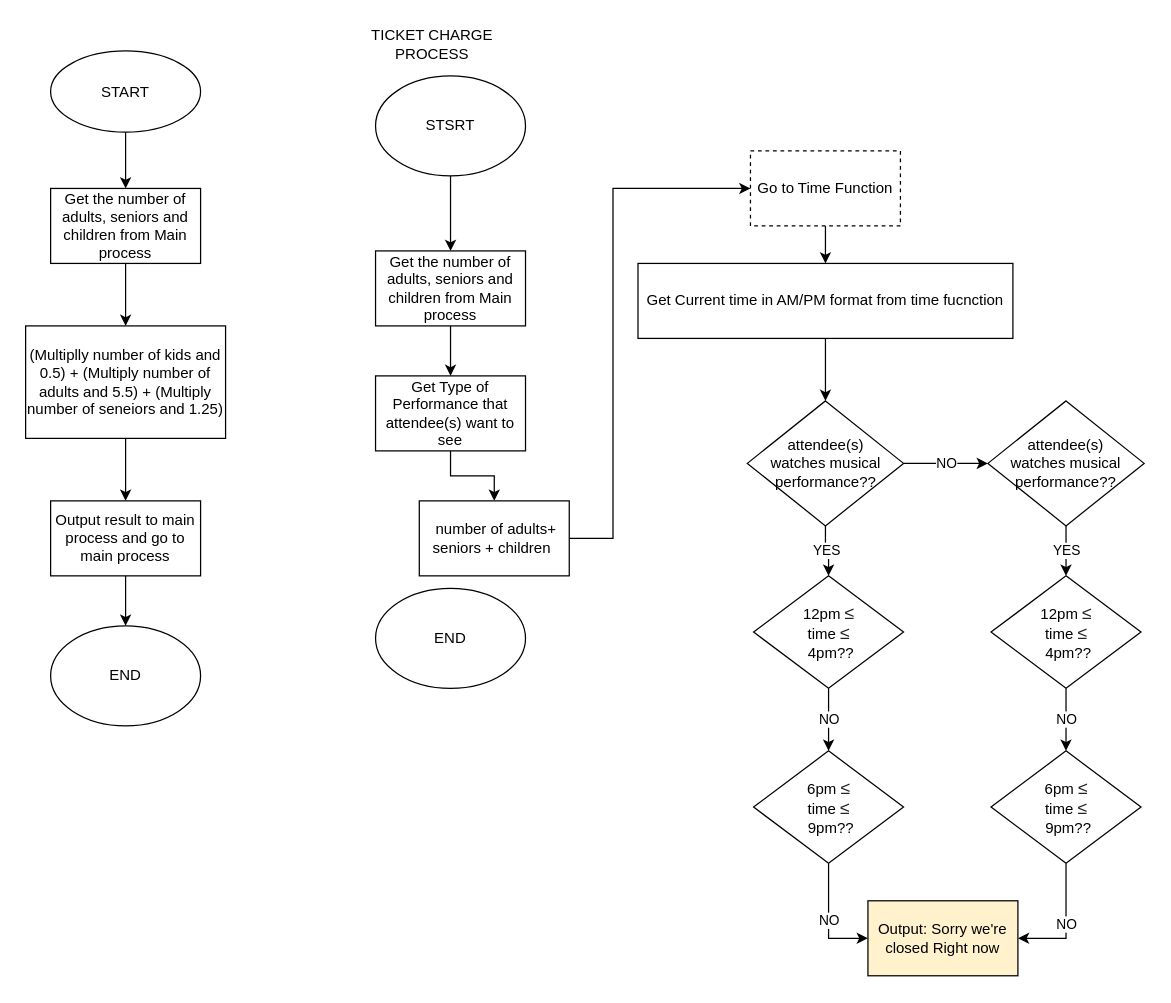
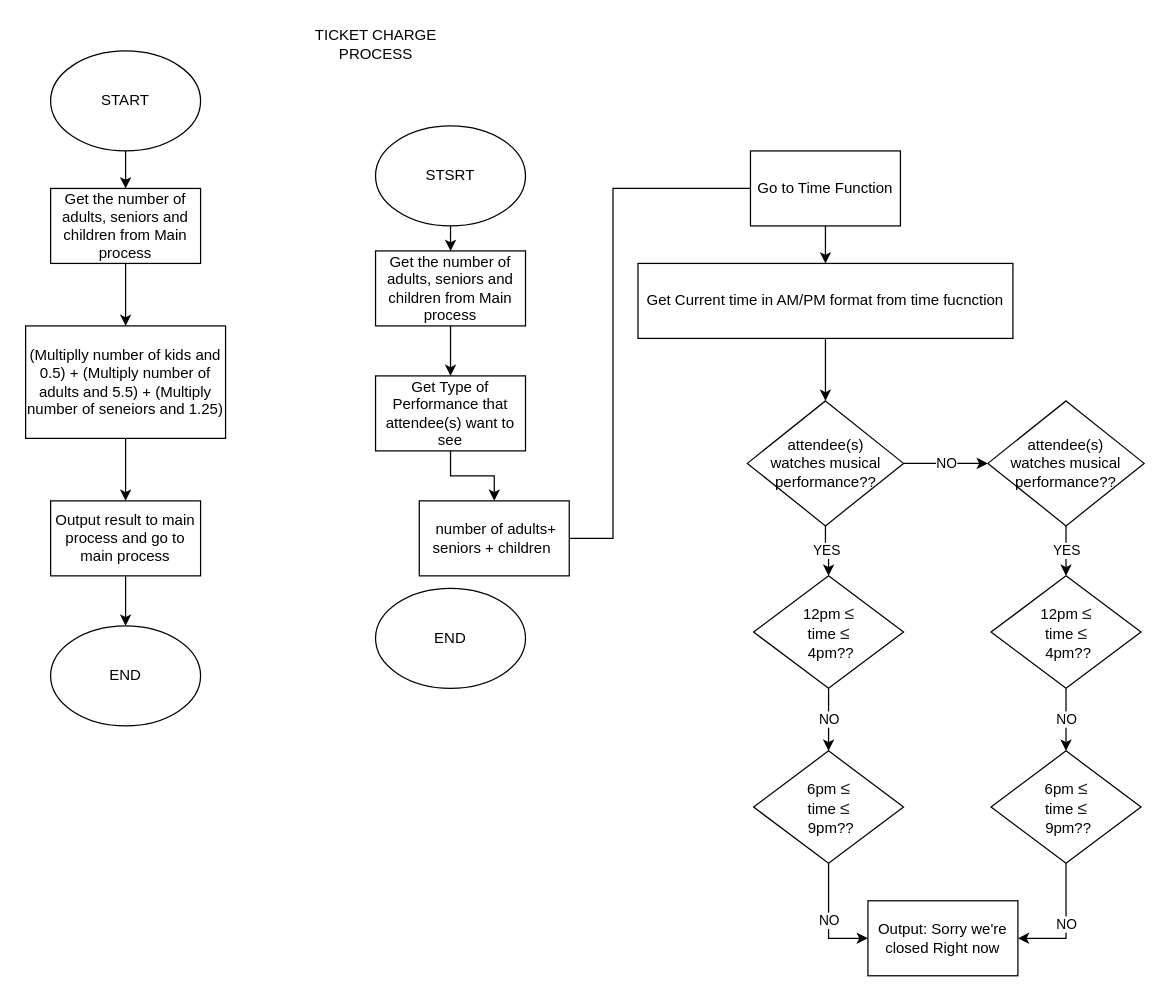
node "TICKET CHARGE PROCESS": moved (432, 44) -> (376, 44)
node "START": size 150x81 -> 150x100
node "STSRT": moved (451, 126) -> (451, 176)
edge "number of adults+ seniors + children" -> "Go to Time Function": arrowhead classic -> none
node "Go to Time Function": style dashed -> solid
node "Output: Sorry we're closed Right now": fillcolor #fff2cc -> #ffffff
